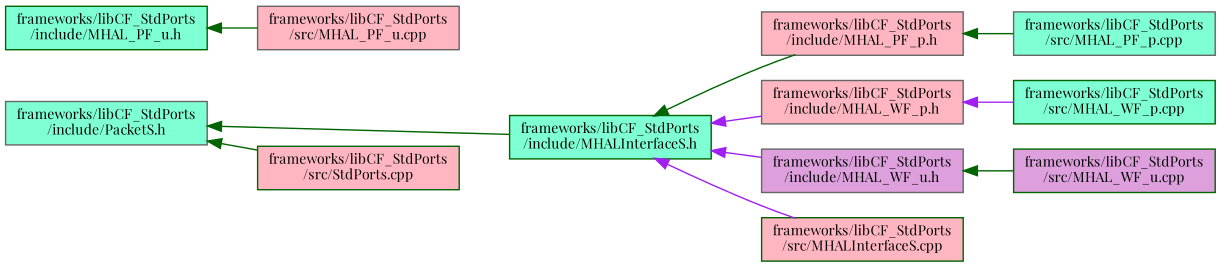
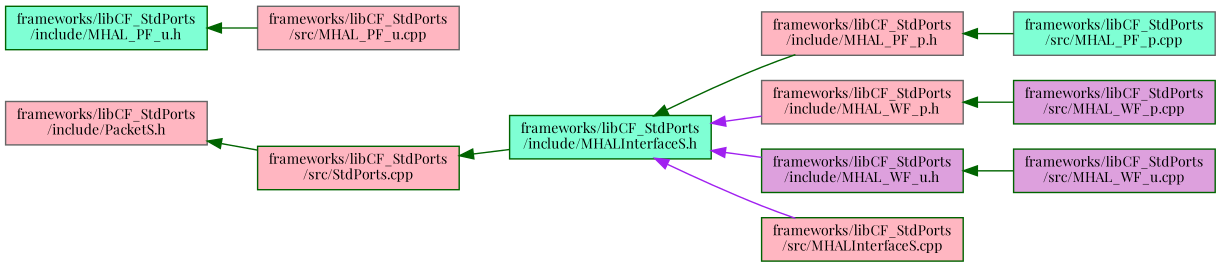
edge "frameworks/libCF_StdPorts /src/MHAL_WF_p.cpp" -> "frameworks/libCF_StdPorts /include/MHAL_WF_p.h": color purple -> darkgreen
node "frameworks/libCF_StdPorts /src/MHAL_WF_p.cpp": fillcolor aquamarine -> plum
node "frameworks/libCF_StdPorts /include/PacketS.h": fillcolor aquamarine -> lightpink
edge "frameworks/libCF_StdPorts /include/MHALInterfaceS.h" -> "frameworks/libCF_StdPorts /include/PacketS.h": now "frameworks/libCF_StdPorts /include/MHALInterfaceS.h" -> "frameworks/libCF_StdPorts /src/StdPorts.cpp"
node "frameworks/libCF_StdPorts /include/MHAL_WF_u.h": color gray40 -> darkgreen
